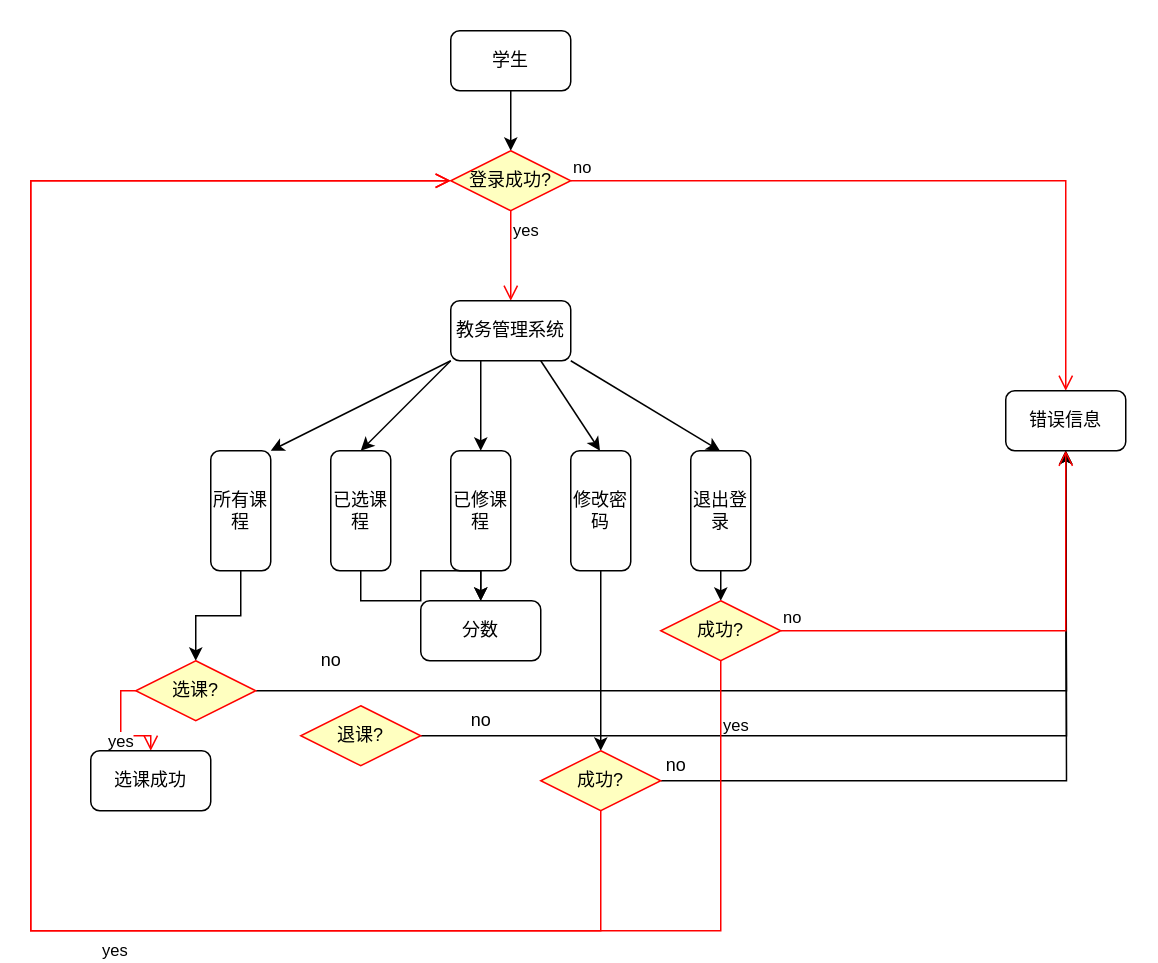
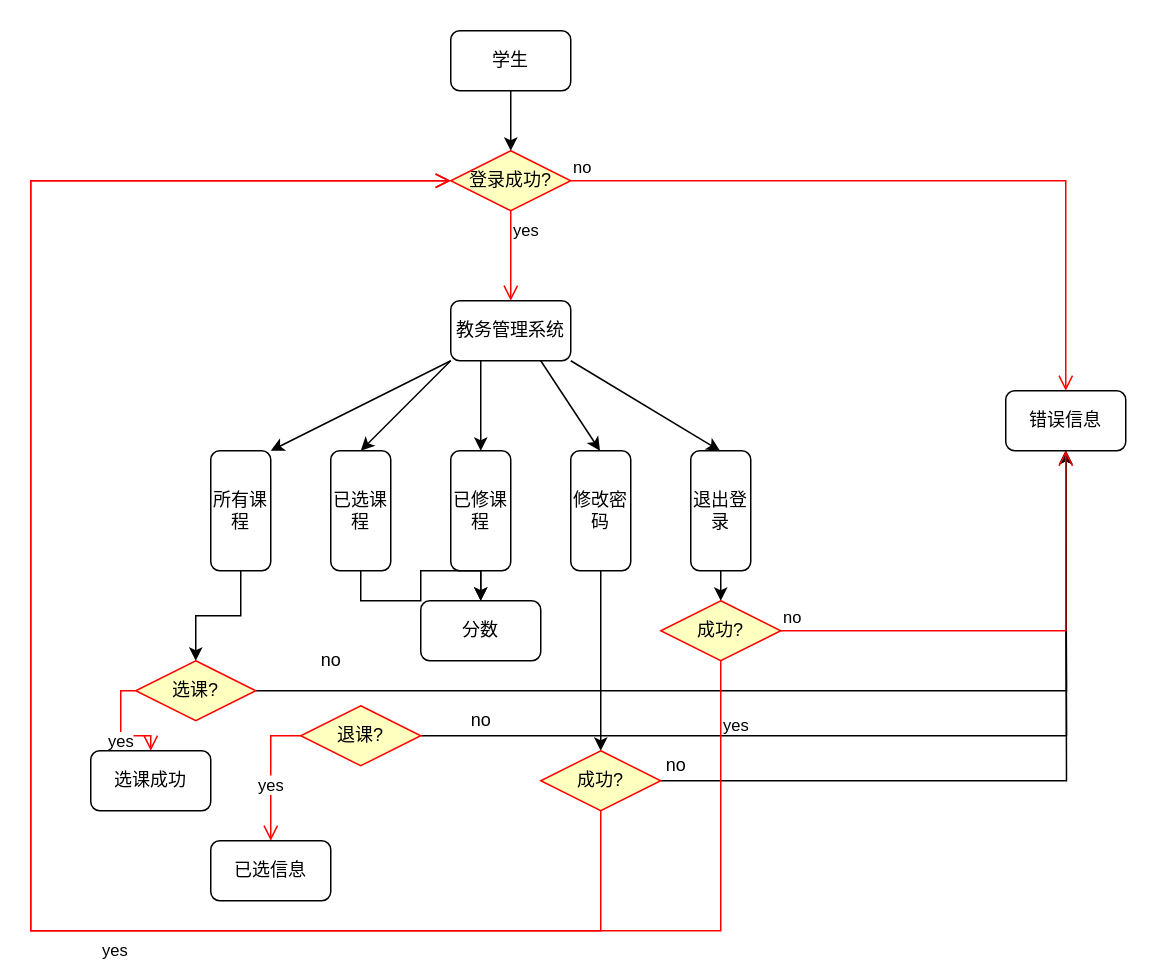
edge "退课?" -> "已选信息": added, label "yes"
node "已选信息": added
